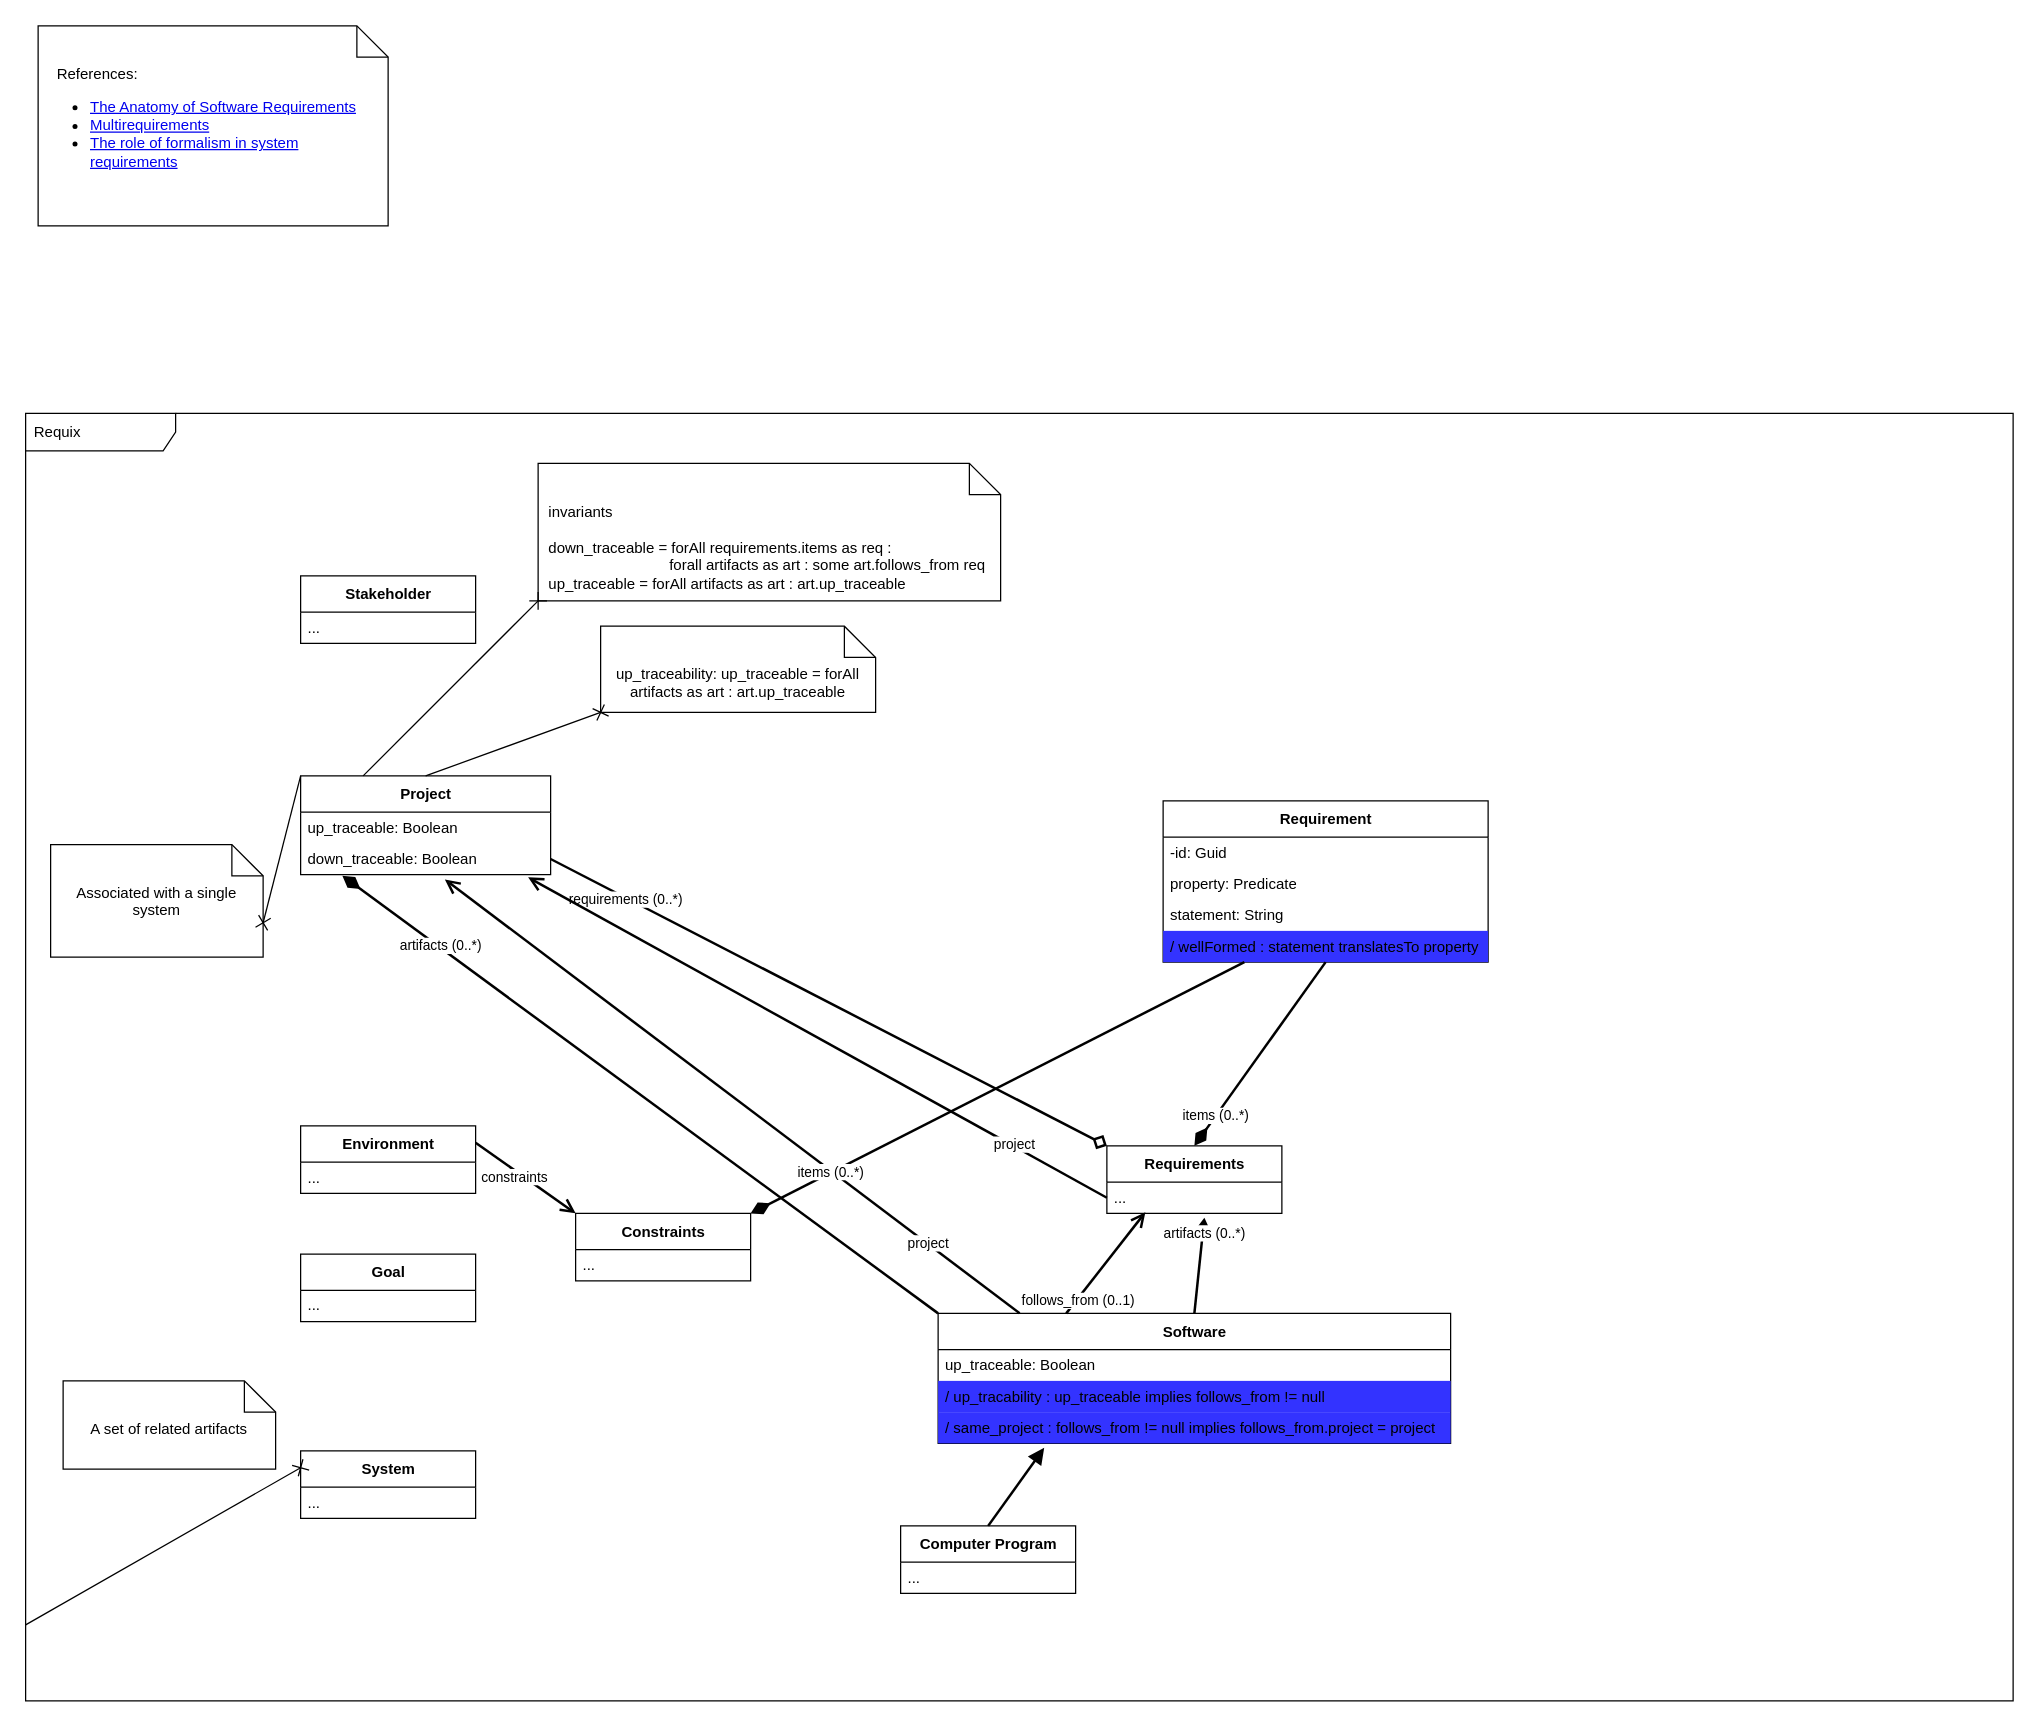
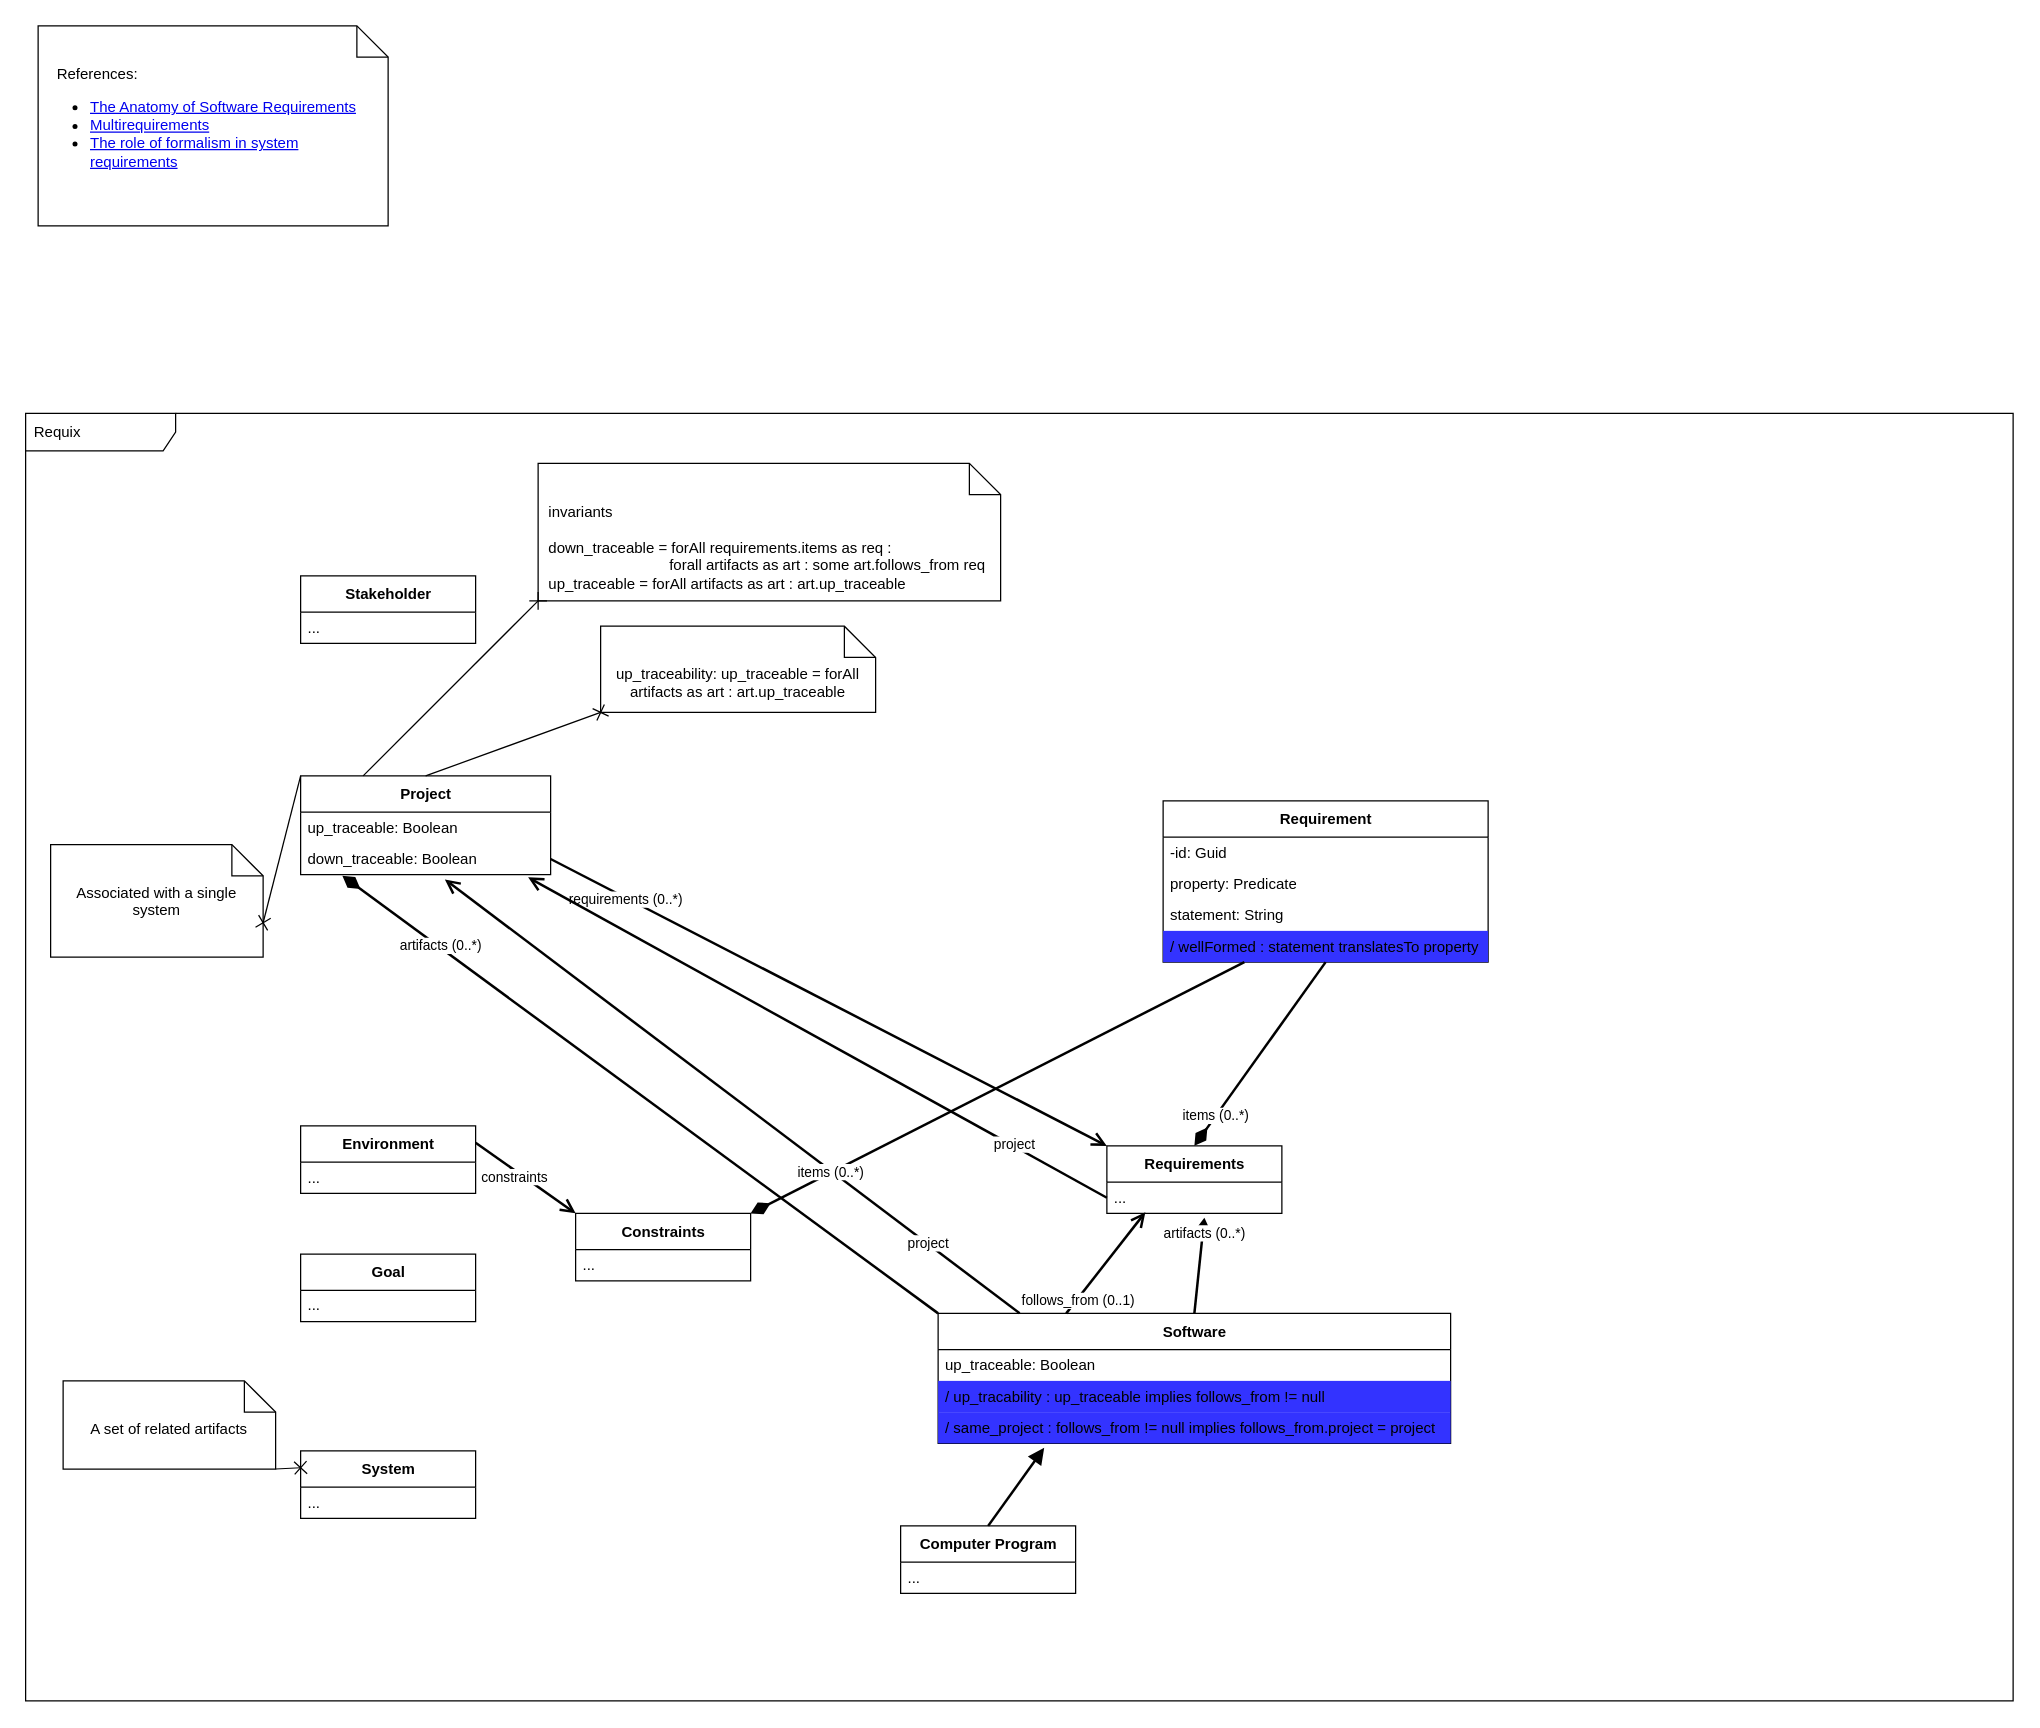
edge "down_traceable: Boolean" -> "Requirements": arrowhead diamond -> open
edge "Requix" -> "System": now "A set of related artifacts" -> "System"
